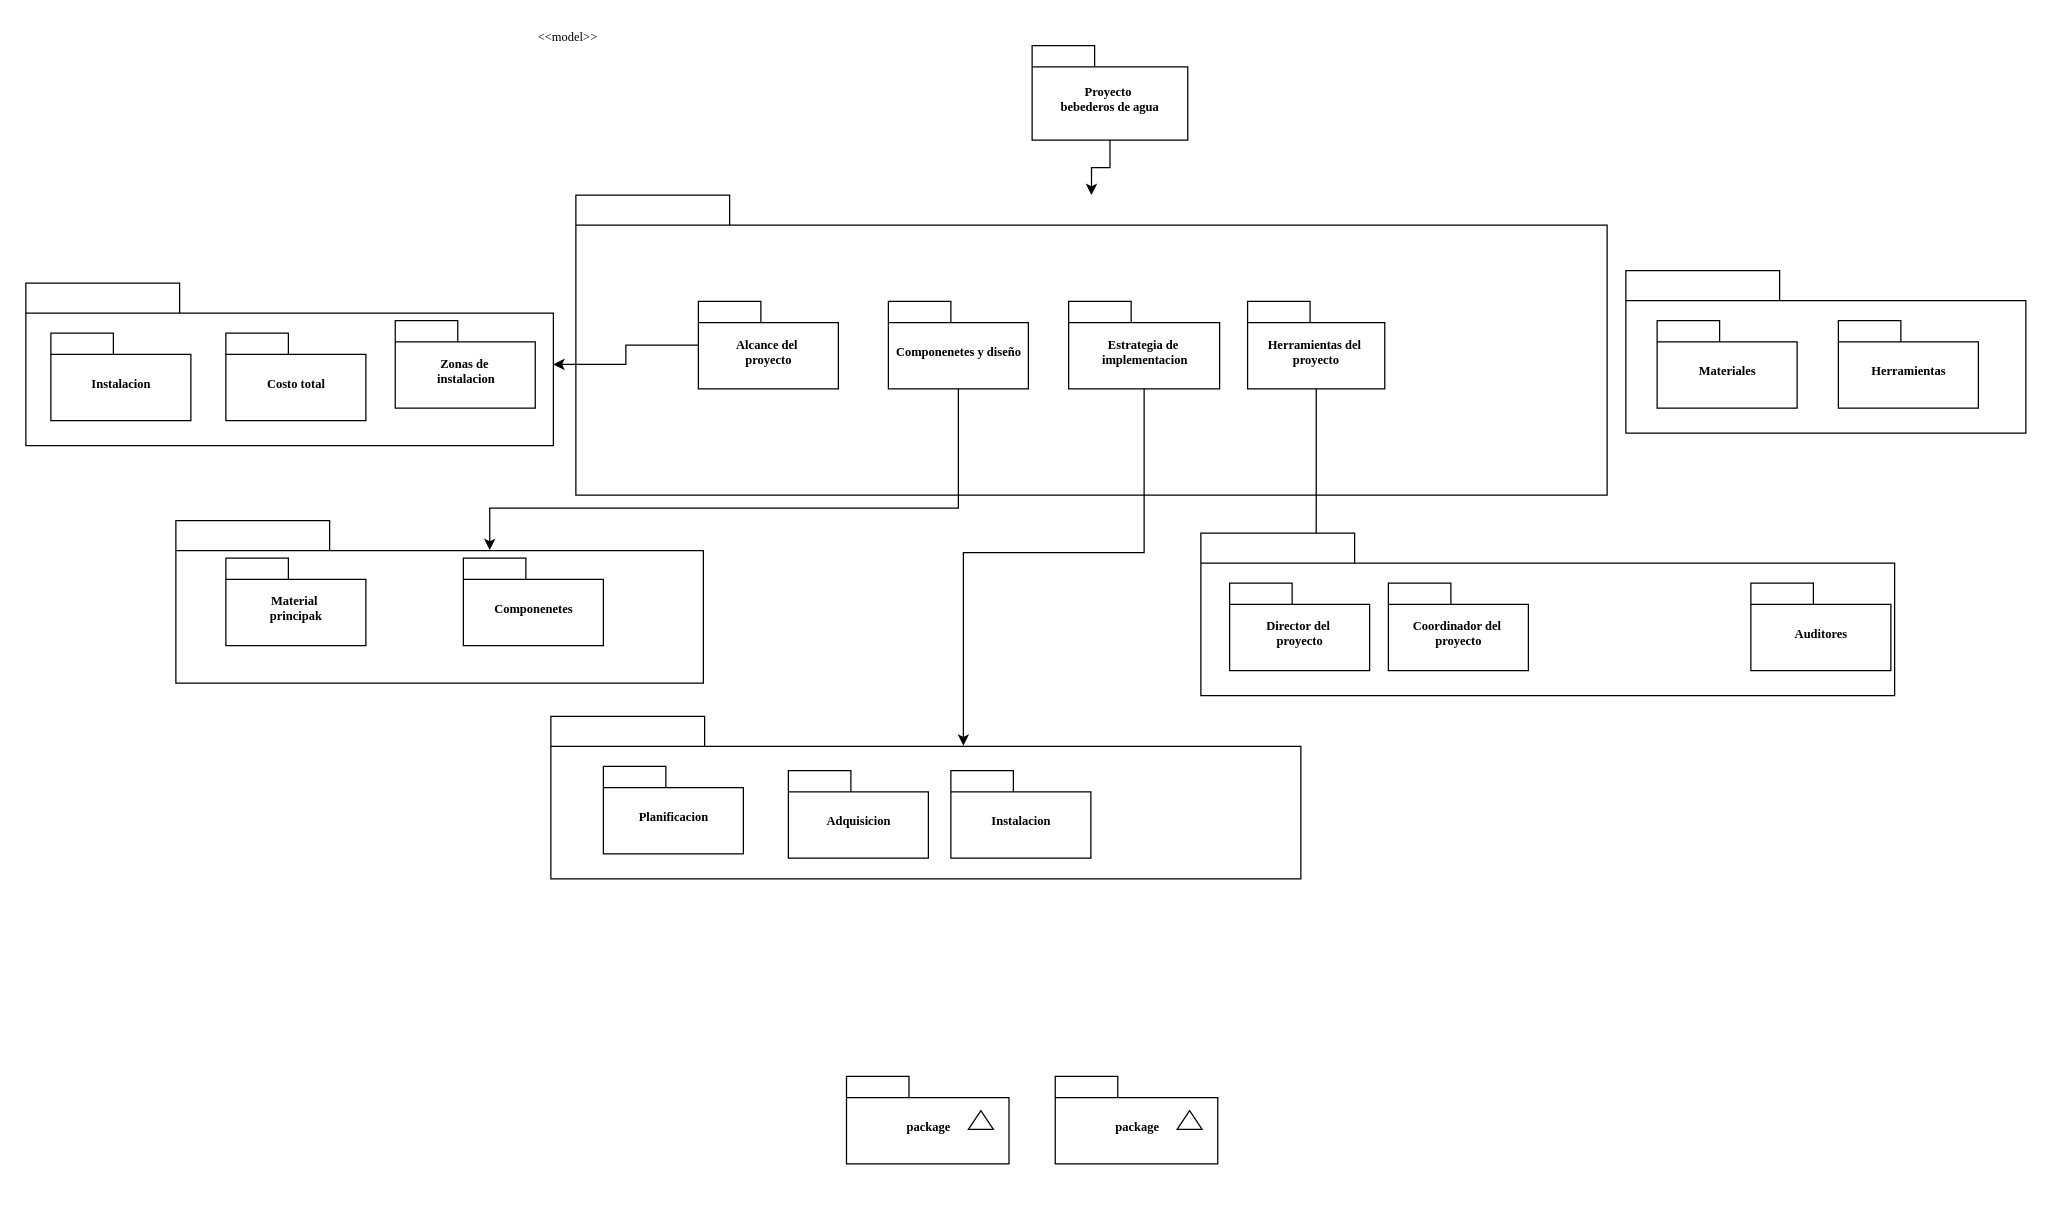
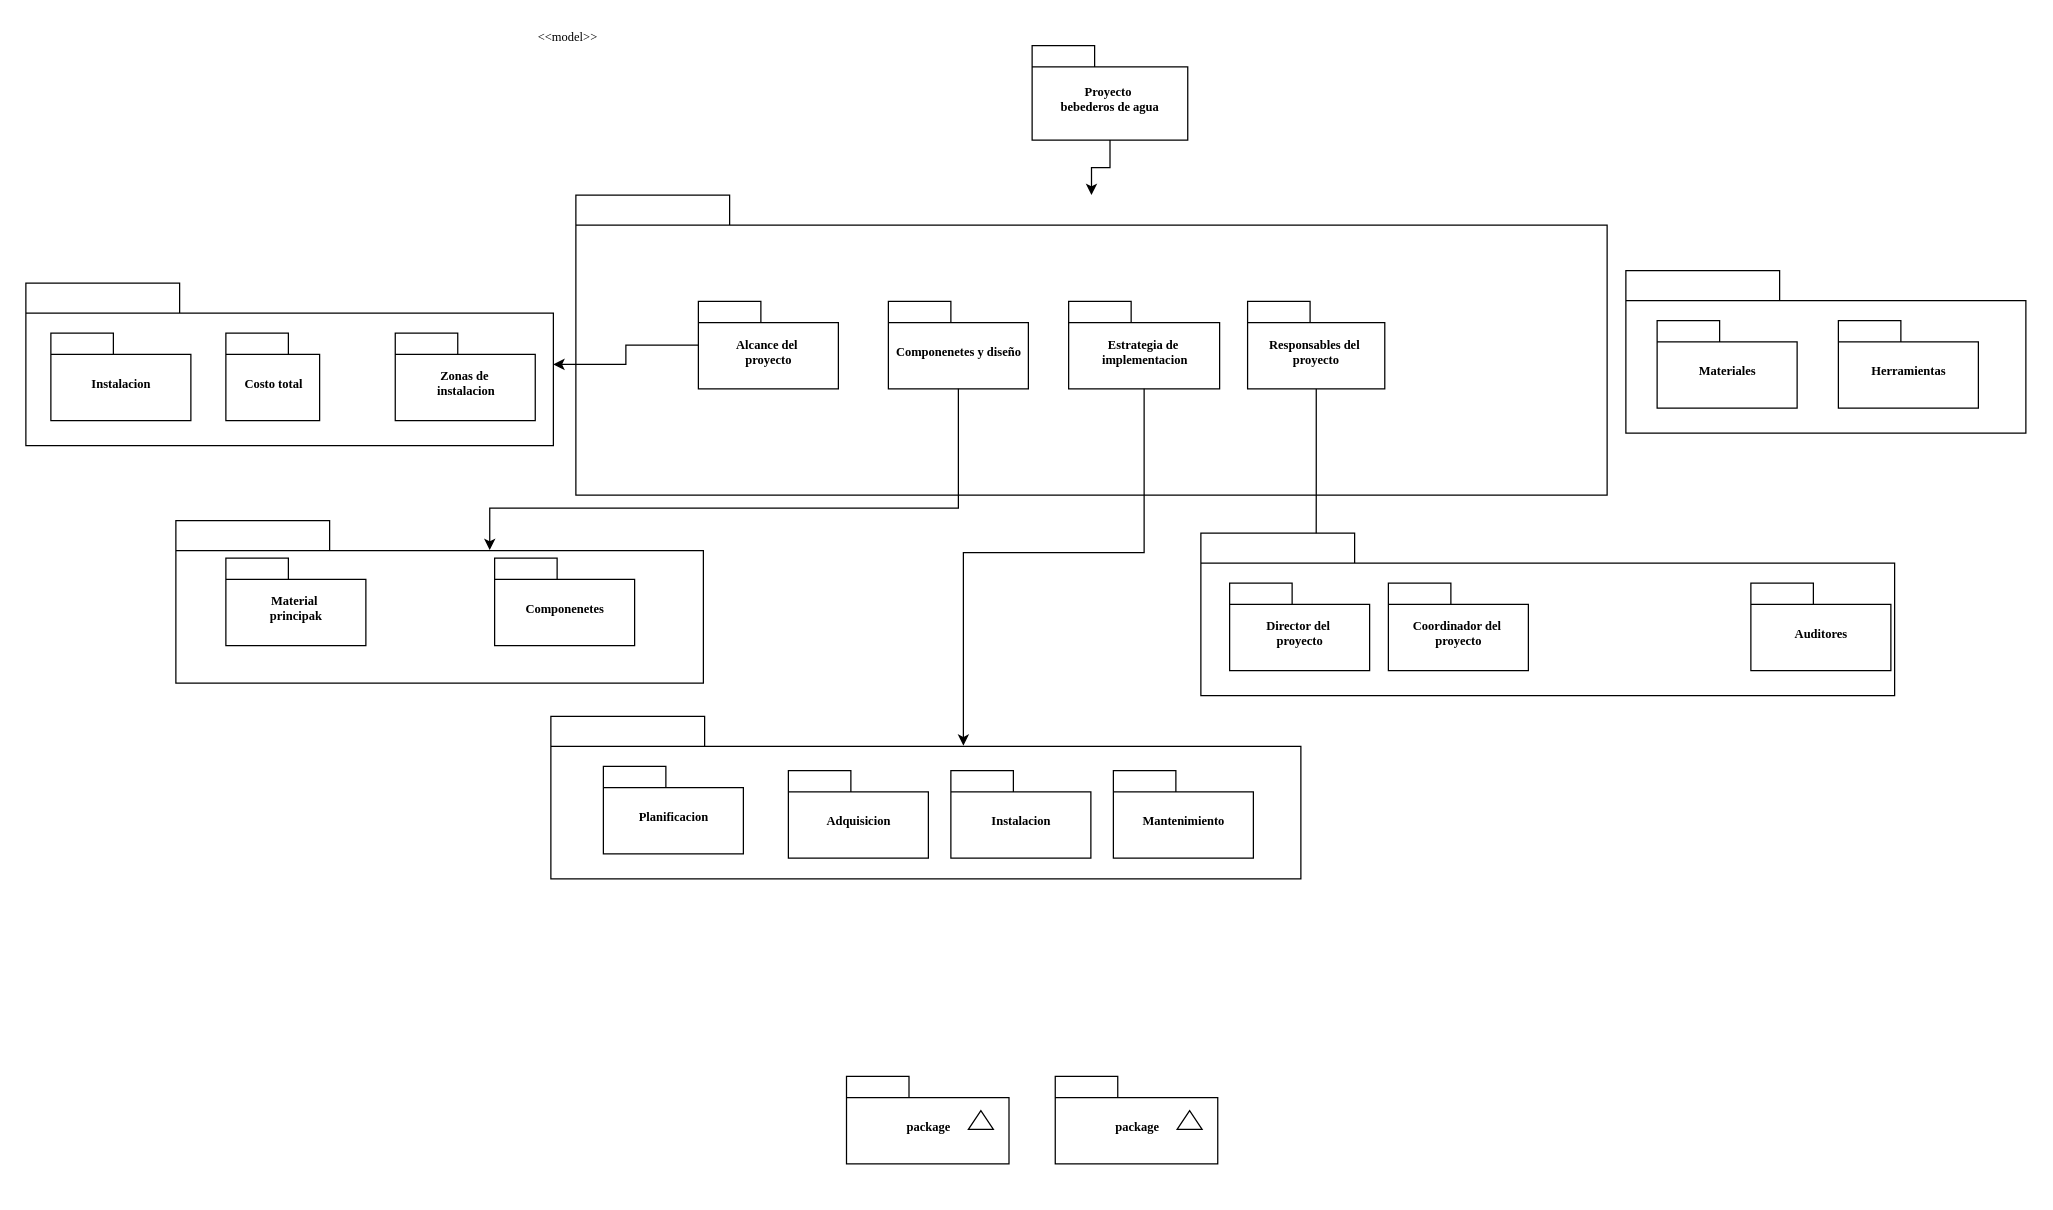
node "Herramientas del proyecto": label "Herramientas del proyecto" -> "Responsables del proyecto"
node "Zonas de instalacion": moved (465, 364) -> (465, 377)
node "Costo total": size 140x88 -> 94x88
node "Componenetes": moved (533, 602) -> (564, 602)
node "Mantenimiento": added
